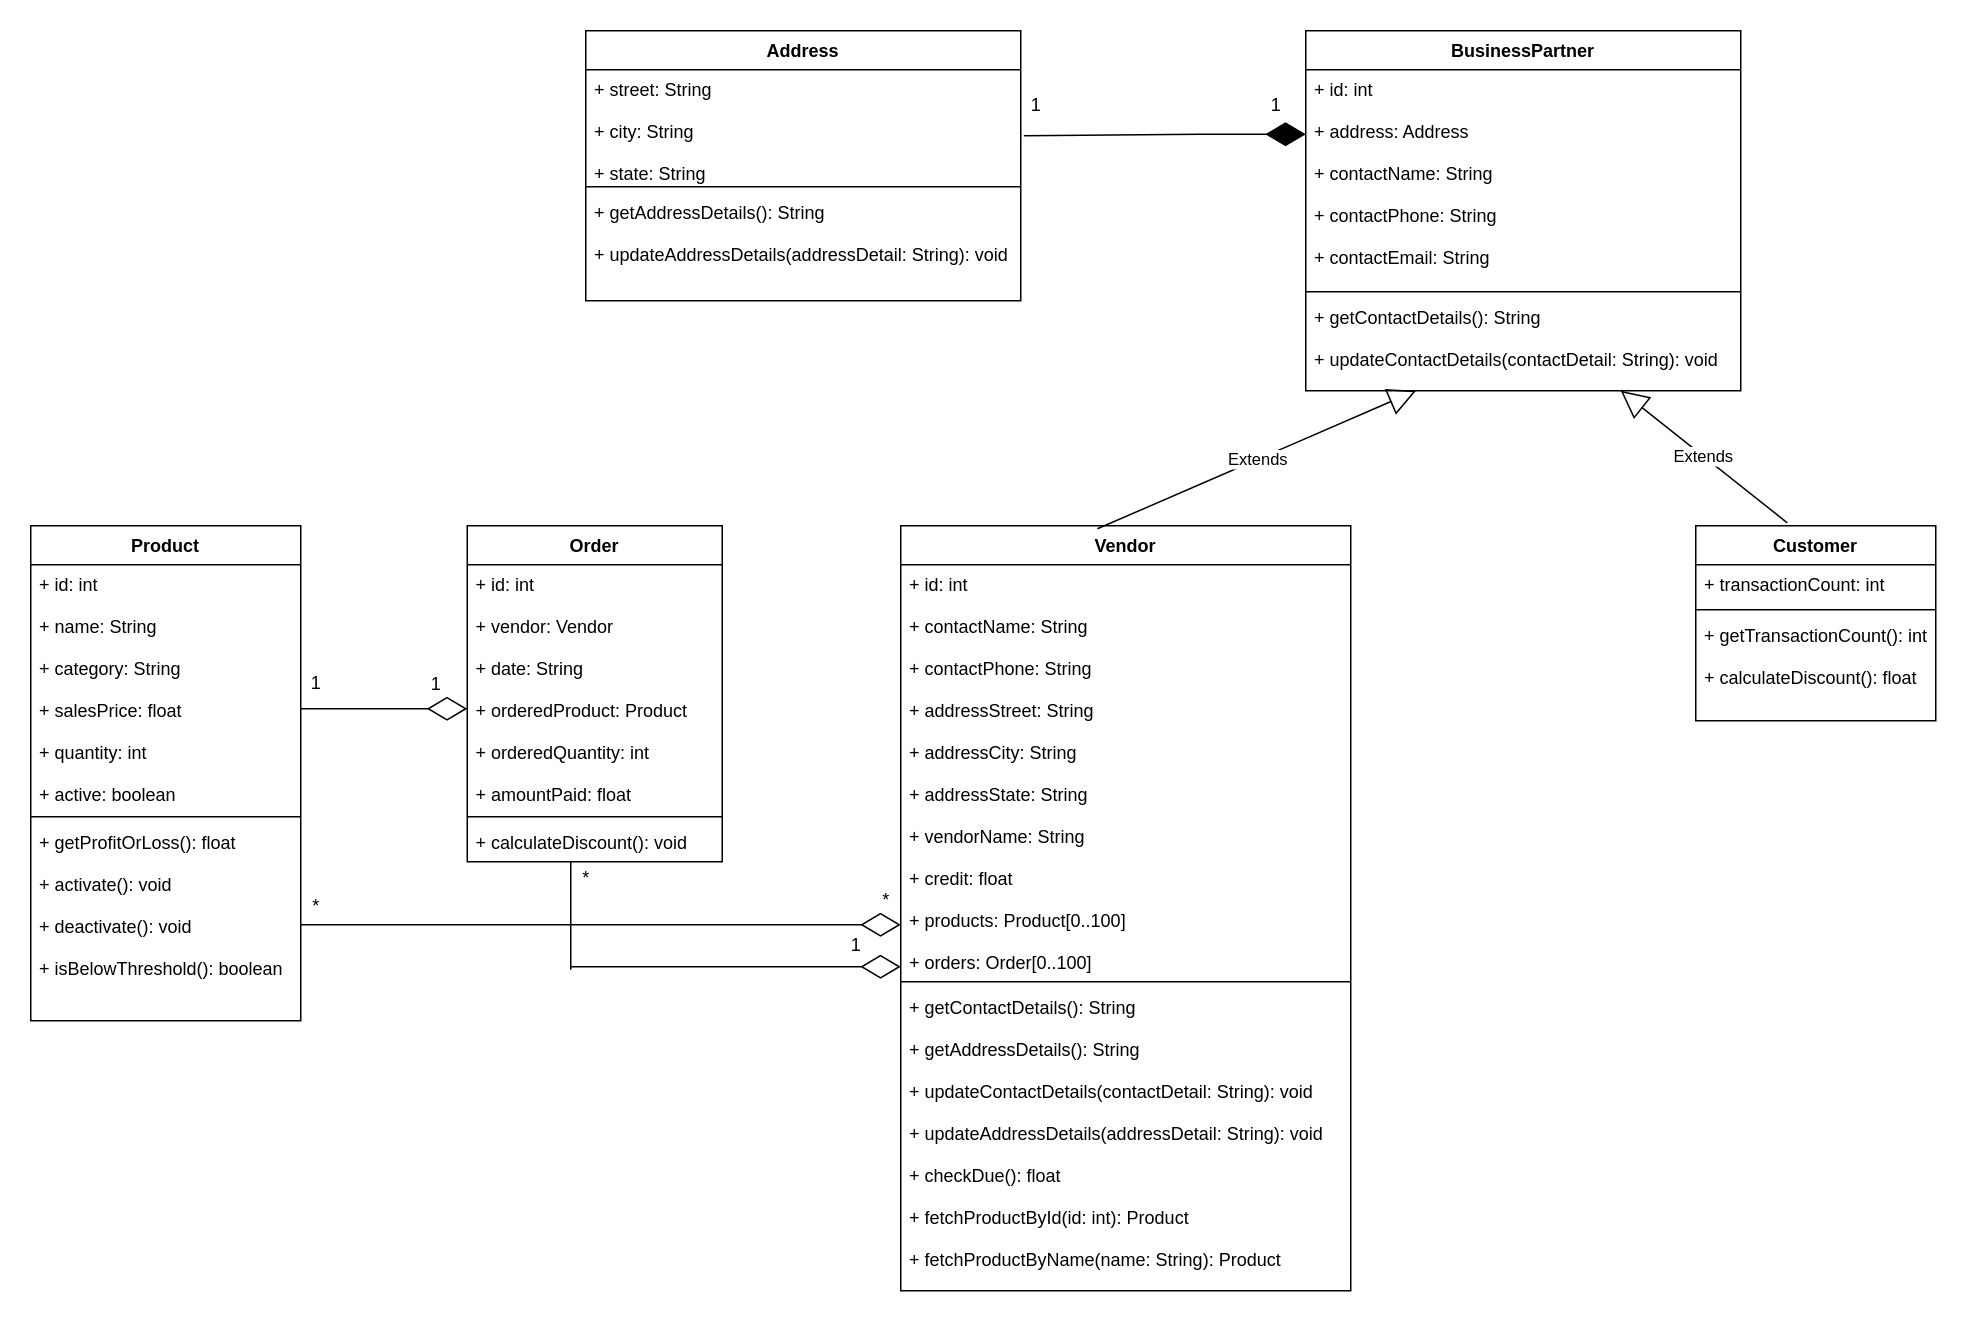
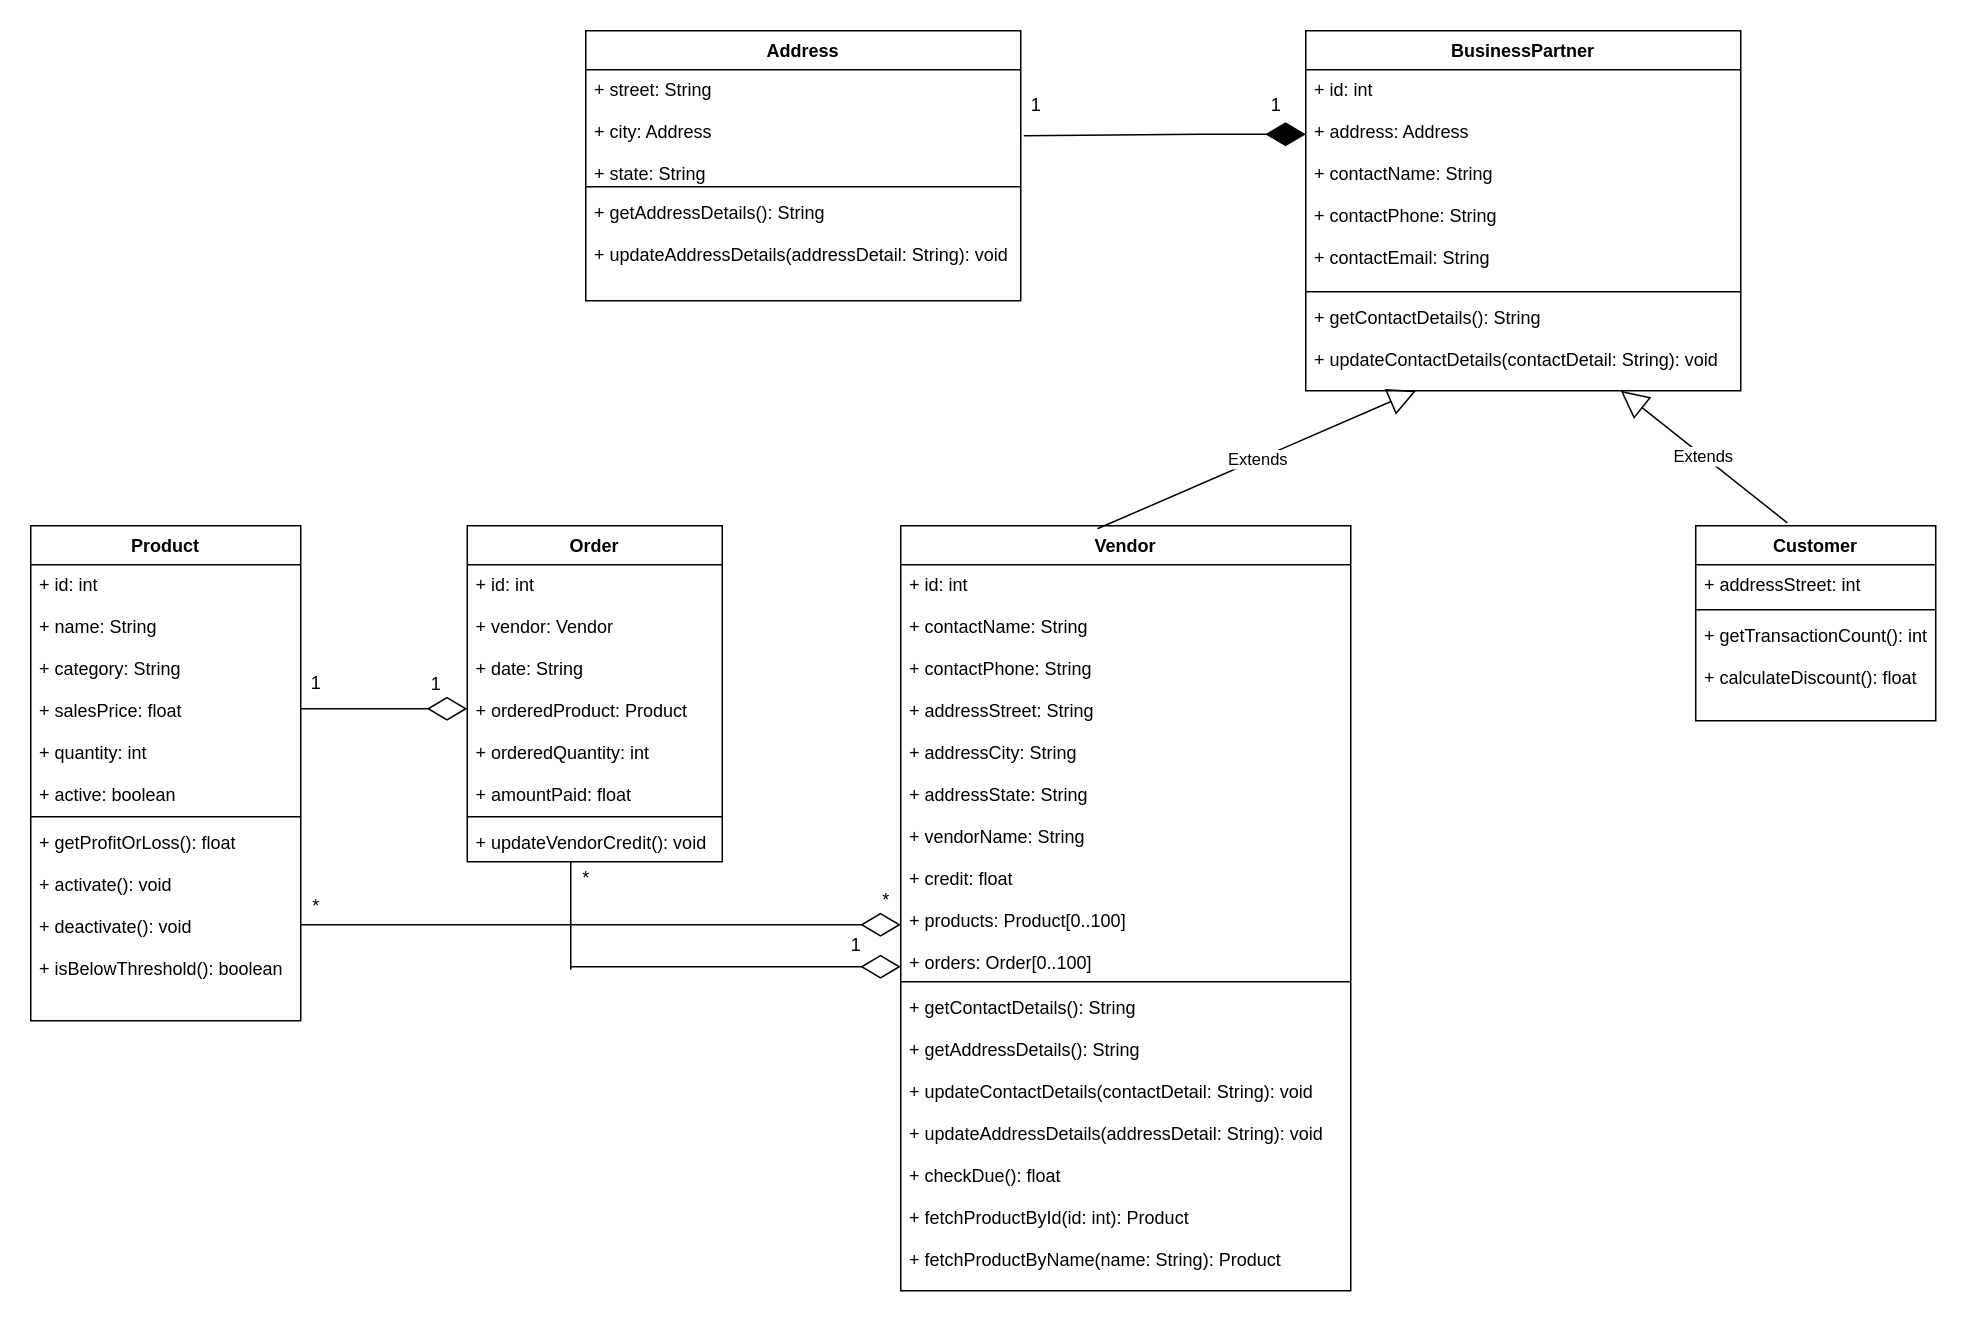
node "+ street: String + city: String + state: String": label "+ street: String + city: String + state: String" -> "+ street: String + city: Address + state: String"
node "+ transactionCount: int": label "+ transactionCount: int" -> "+ addressStreet: int"
node "+ calculateDiscount(): void": label "+ calculateDiscount(): void" -> "+ updateVendorCredit(): void"
